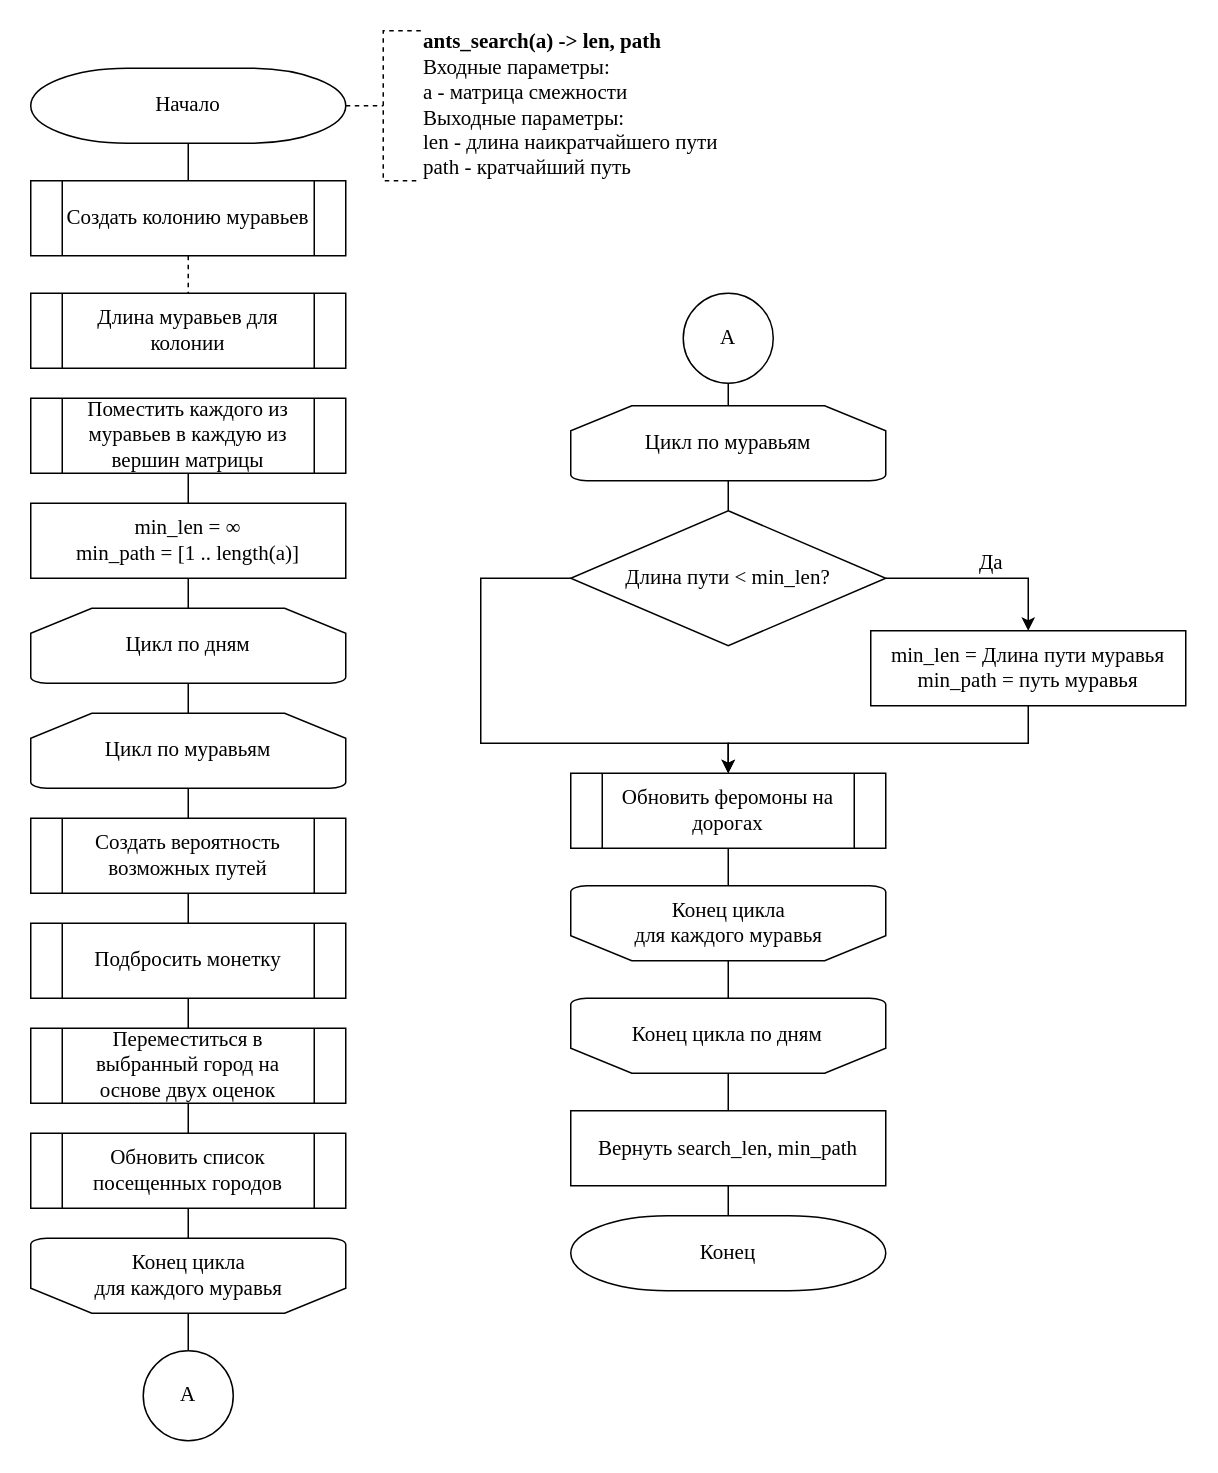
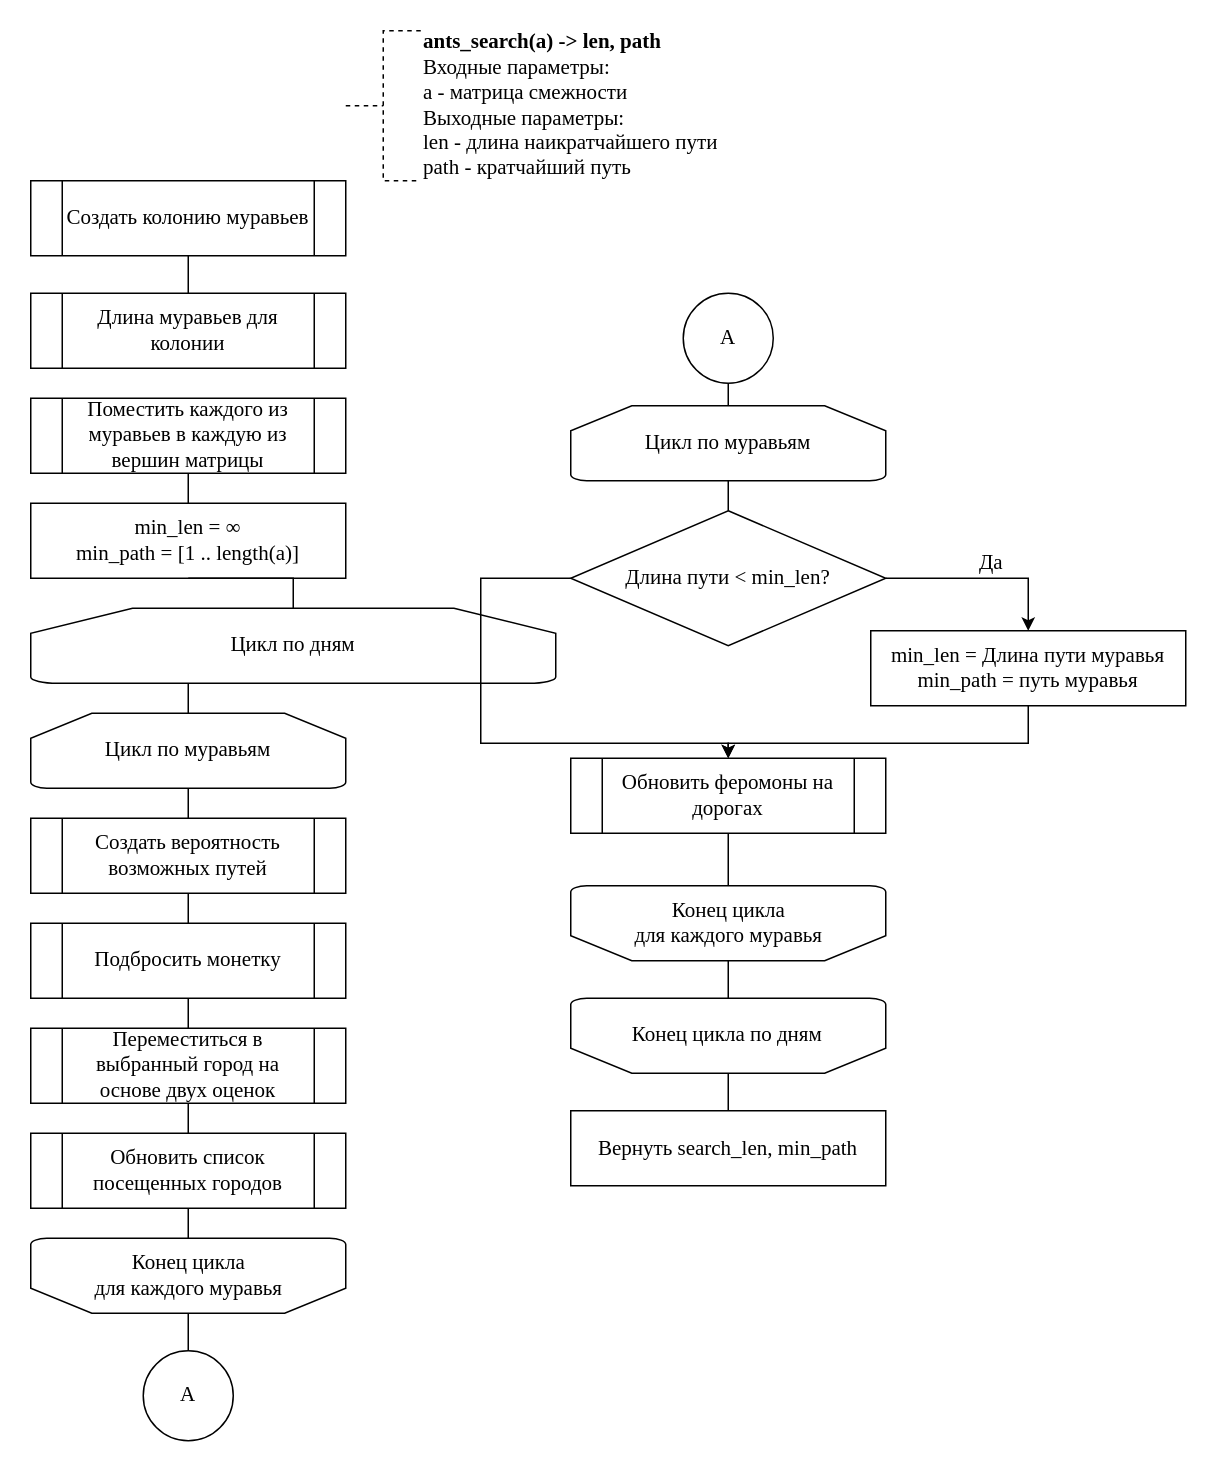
node "Начало": removed
edge "Начало" -- "Создать колонию муравьев": removed
edge "Создать колонию муравьев" -- "Длина муравьев для колонии": style dashed -> solid
node "Цикл по дням": size 315x75 -> 525x75
node "Обновить феромоны на дорогах": moved (728, 811) -> (728, 796)
edge "Вернуть search_len, min_path" -- "Конец": removed
node "Конец": removed
